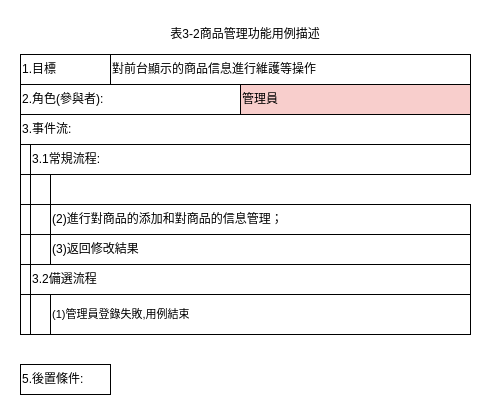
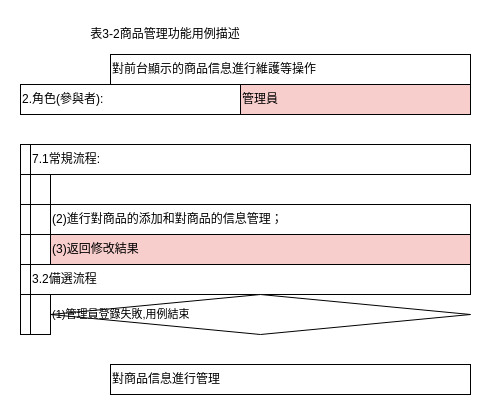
node "表3-2商品管理功能用例描述": moved (246, 34) -> (166, 34)
node "1.目標": removed
node "3.事件流:": removed
node "3.1常規流程:": label "3.1常規流程:" -> "7.1常規流程:"
node "(3)返回修改結果": fillcolor #ffffff -> #f8cecc
node "(1)管理員登錄失敗,用例結束": shape rectangle -> diamond
node "5.後置條件:": removed
node "對商品信息進行管理": added
